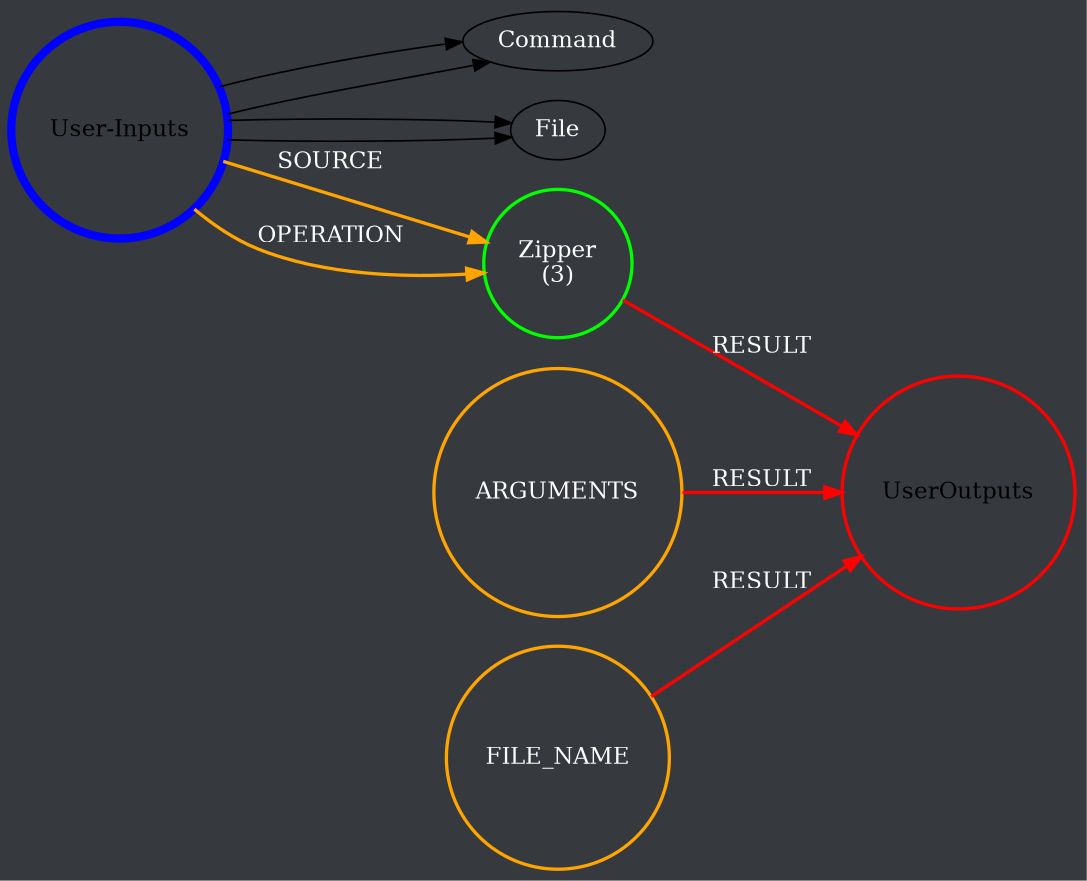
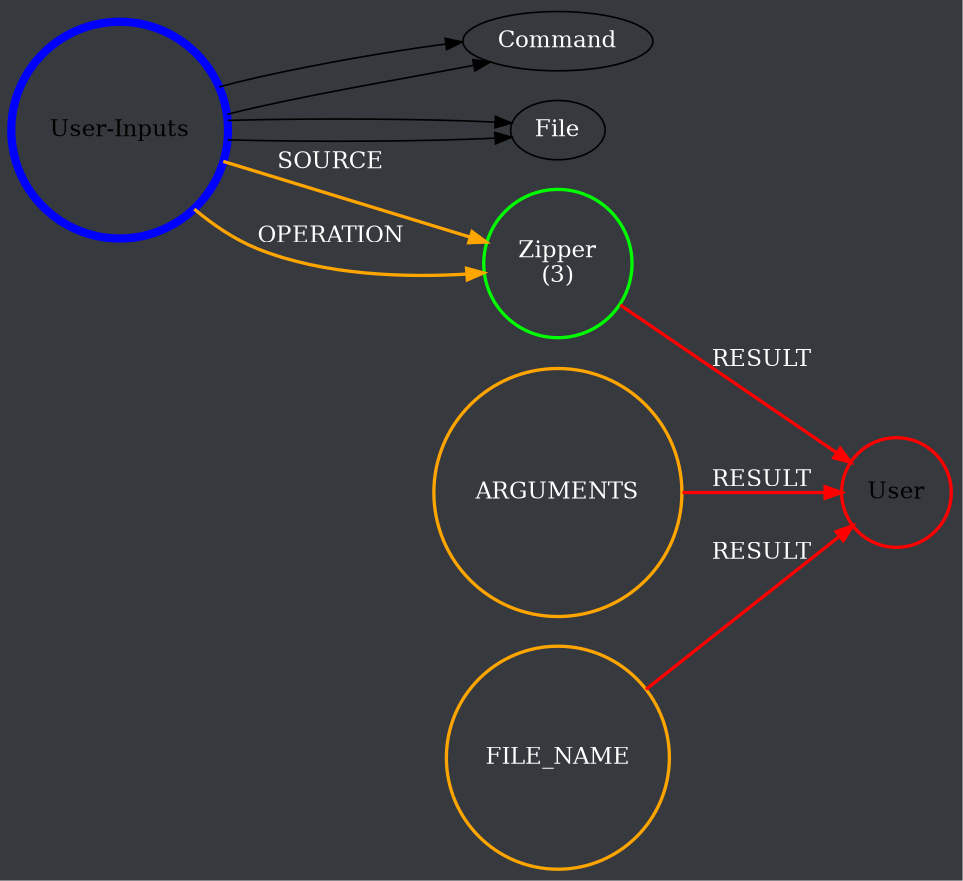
node "UserOutputs": label "UserOutputs" -> "User"
